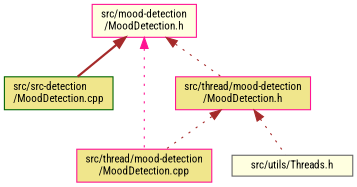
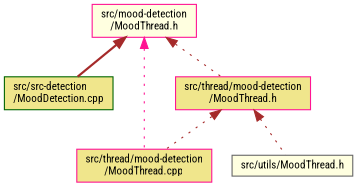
node "src/mood-detection /MoodDetection.h": label "src/mood-detection /MoodDetection.h" -> "src/mood-detection /MoodThread.h"
node "src/thread/mood-detection /MoodDetection.h": label "src/thread/mood-detection /MoodDetection.h" -> "src/thread/mood-detection /MoodThread.h"
node "src/thread/mood-detection /MoodDetection.cpp": label "src/thread/mood-detection /MoodDetection.cpp" -> "src/thread/mood-detection /MoodThread.cpp"
node "src/utils/Threads.h": label "src/utils/Threads.h" -> "src/utils/MoodThread.h"
